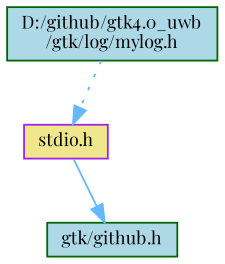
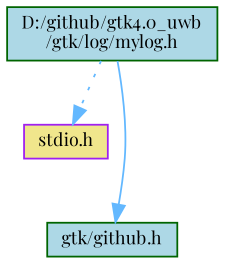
edge "stdio.h" -> "gtk/github.h": now "D:/github/gtk4.0_uwb /gtk/log/mylog.h" -> "gtk/github.h"
